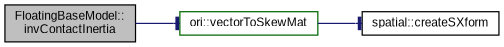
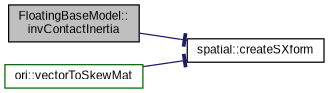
edge "FloatingBaseModel:: invContactInertia" -> "ori::vectorToSkewMat": now "FloatingBaseModel:: invContactInertia" -> "spatial::createSXform"
